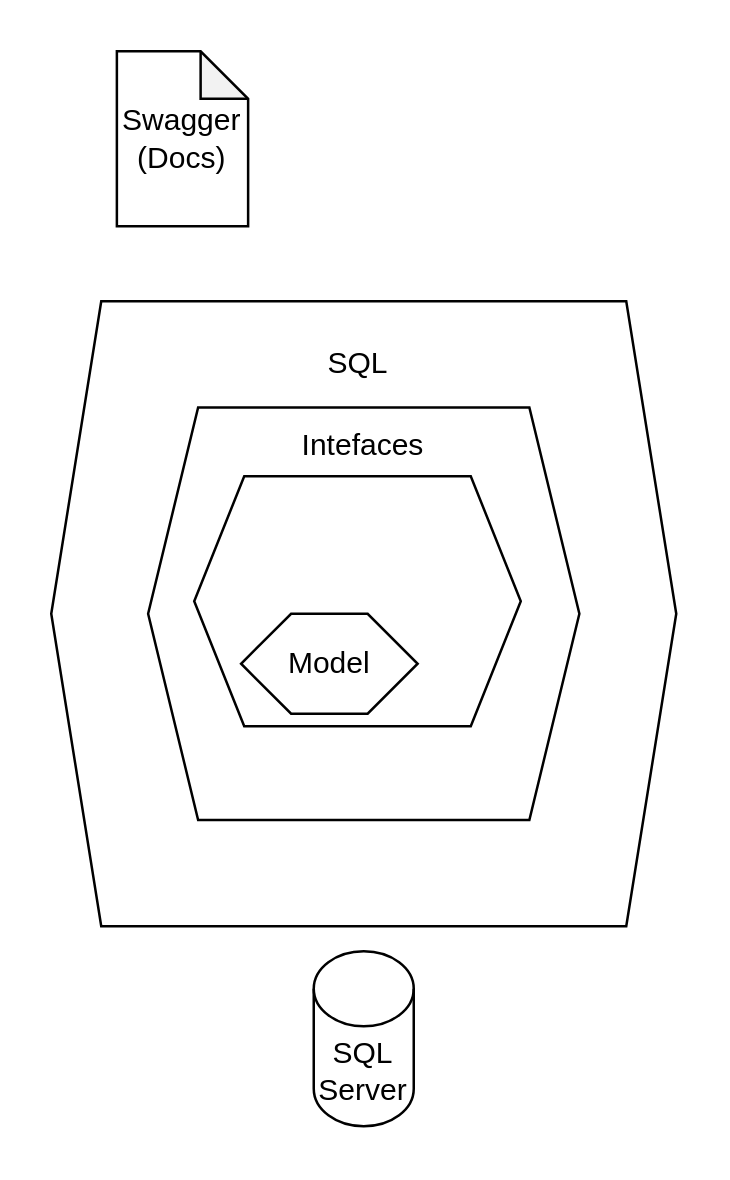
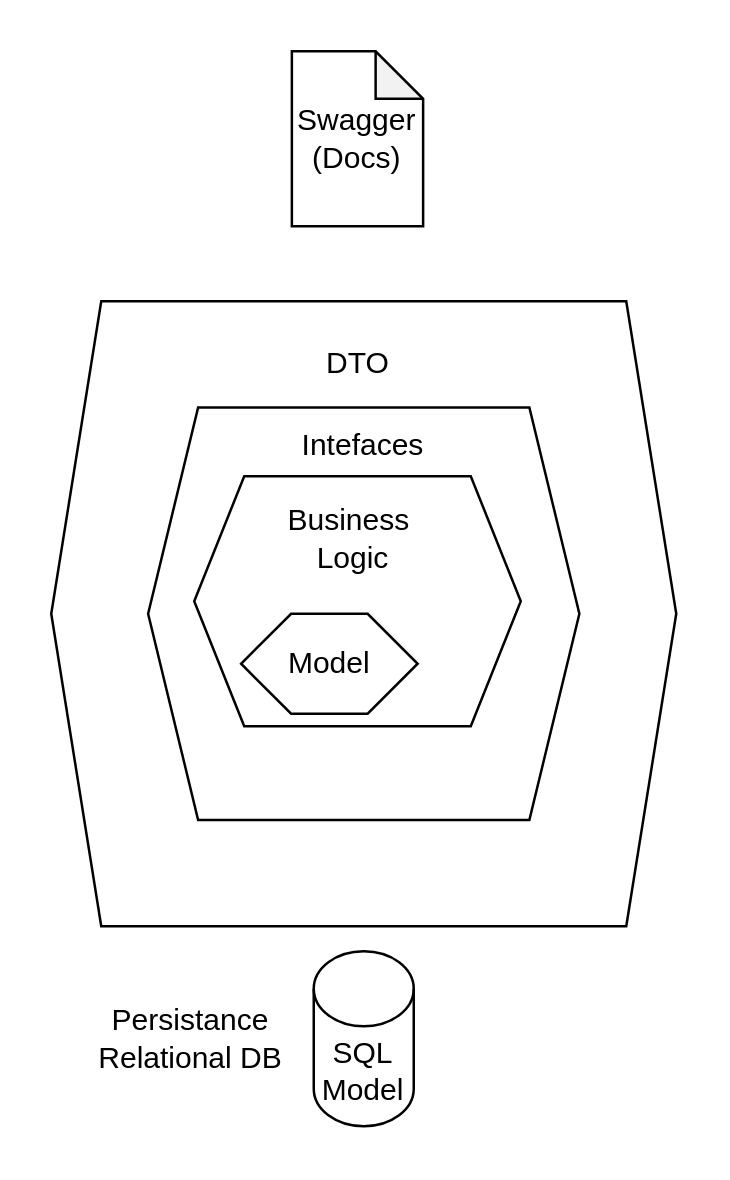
node "Swagger (Docs)": moved (183, 139) -> (358, 139)
node "SQL": label "SQL" -> "DTO"
node "Business Logic": added
node "Persistance Relational DB": added
node "SQL Server": label "SQL Server" -> "SQL Model"
